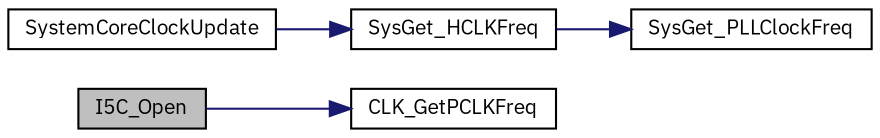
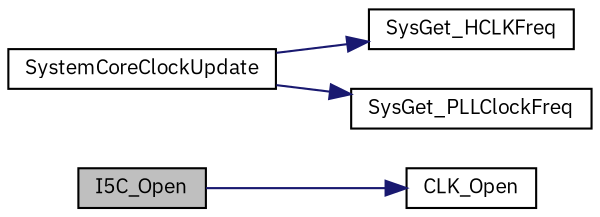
edge "SysGet_HCLKFreq" -> "SysGet_PLLClockFreq": now "SystemCoreClockUpdate" -> "SysGet_PLLClockFreq"
node "CLK_GetPCLKFreq": label "CLK_GetPCLKFreq" -> "CLK_Open"
